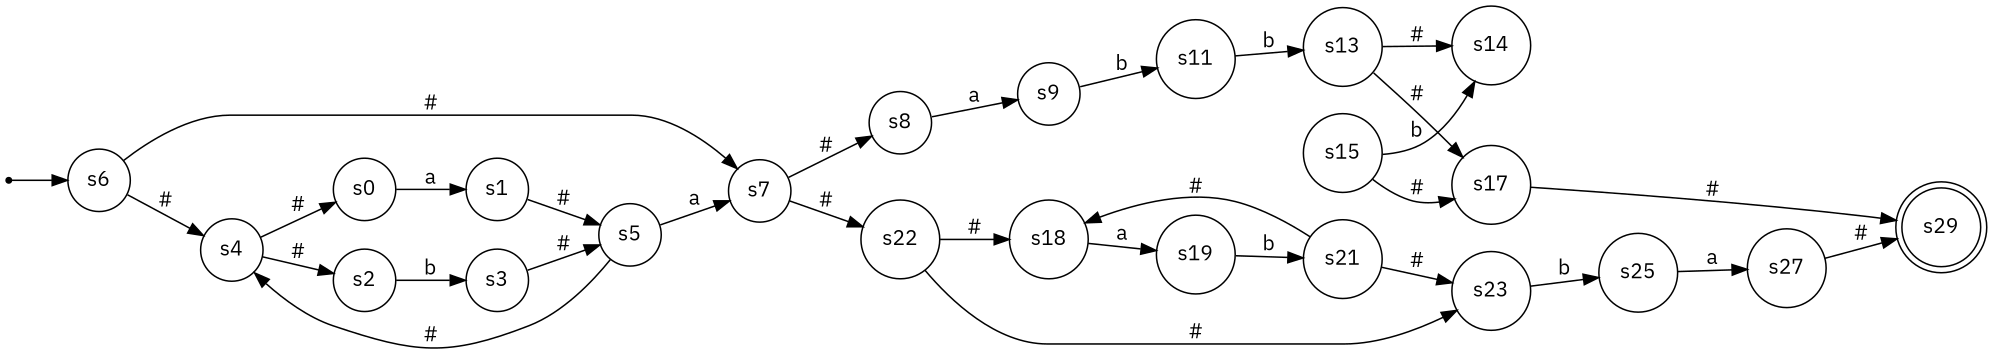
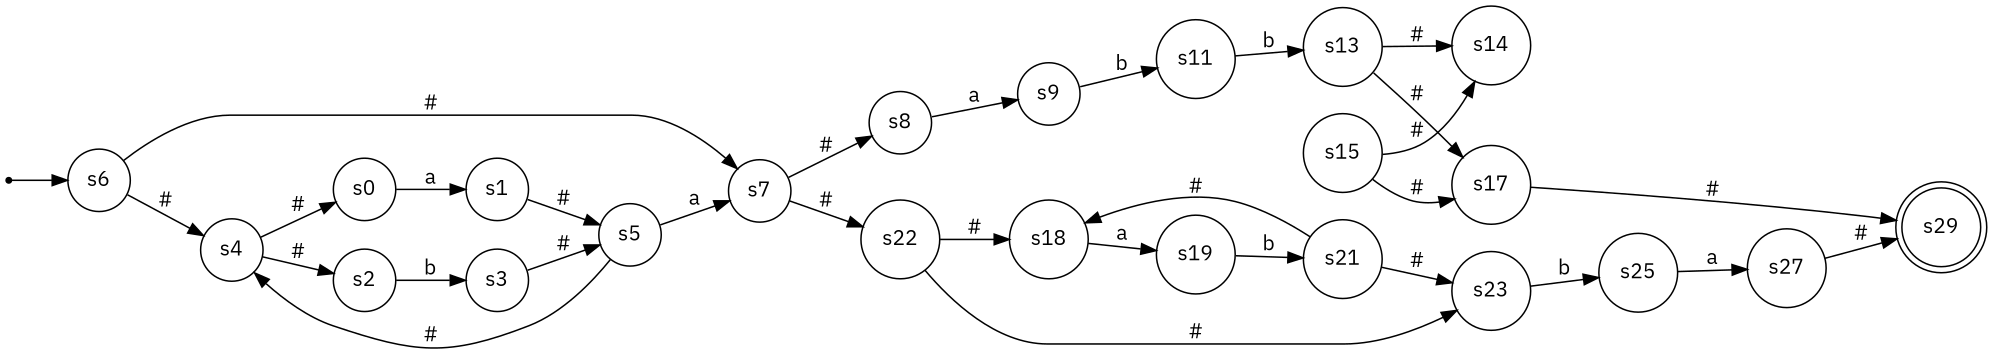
edge "s15" -> "s14": label "b" -> "#"
